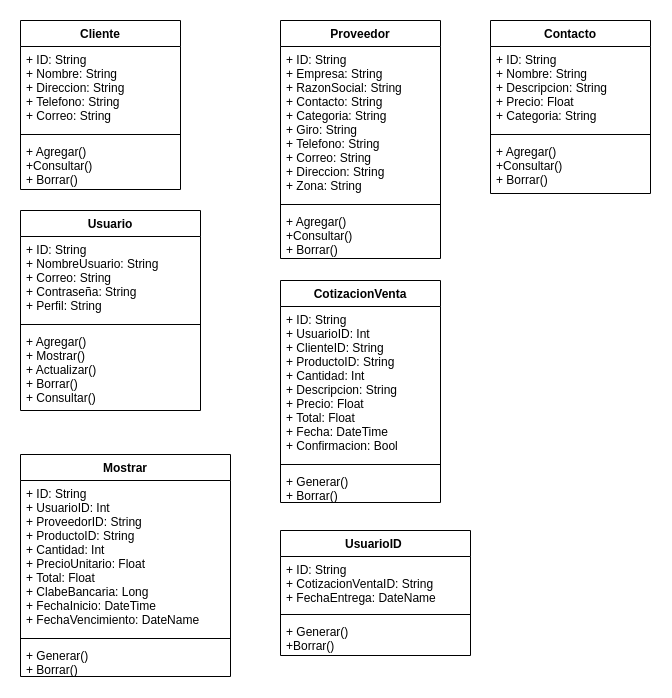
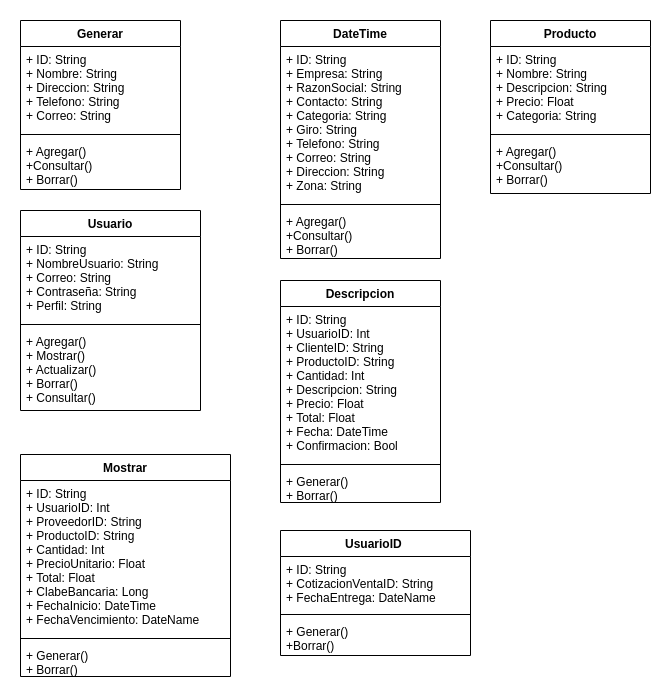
node "Cliente": label "Cliente" -> "Generar"
node "Proveedor": label "Proveedor" -> "DateTime"
node "Contacto": label "Contacto" -> "Producto"
node "CotizacionVenta": label "CotizacionVenta" -> "Descripcion"
